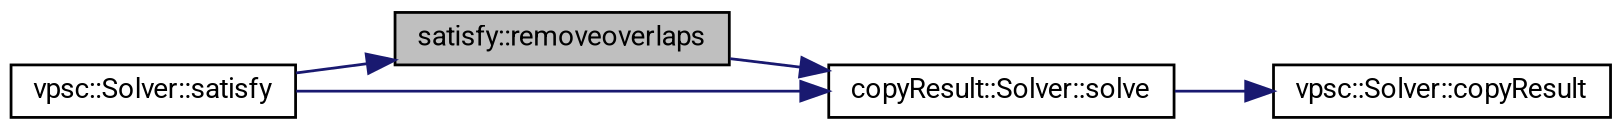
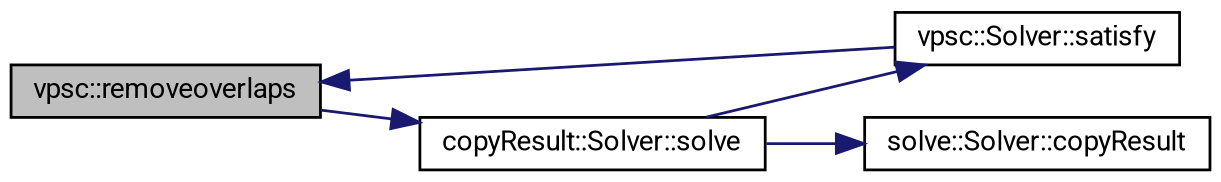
node "satisfy::removeoverlaps": label "satisfy::removeoverlaps" -> "vpsc::removeoverlaps"
edge "vpsc::Solver::satisfy" -> "copyResult::Solver::solve": reversed
node "vpsc::Solver::copyResult": label "vpsc::Solver::copyResult" -> "solve::Solver::copyResult"
